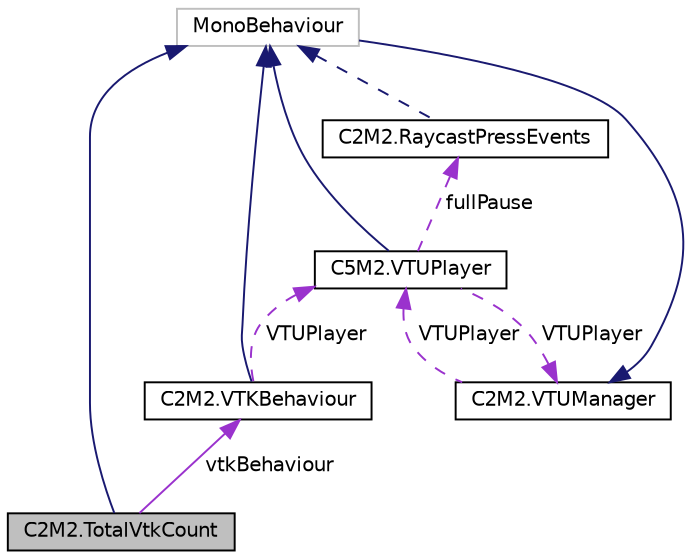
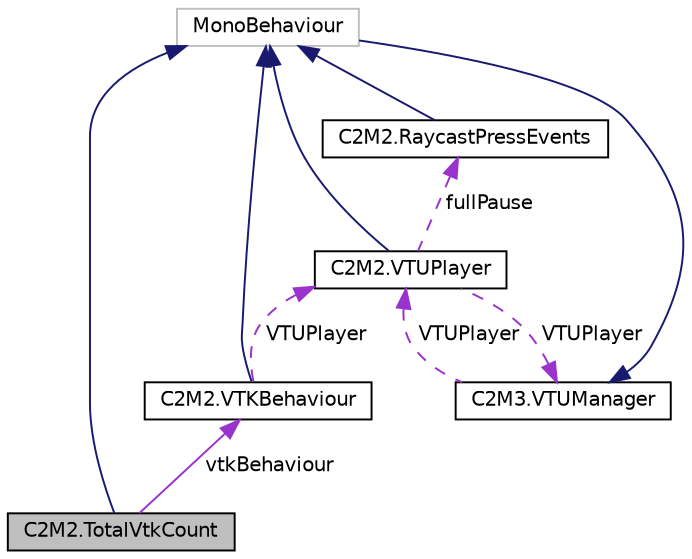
edge "C2M2.RaycastPressEvents" -> "MonoBehaviour": style dashed -> solid
node "C5M2.VTUPlayer": label "C5M2.VTUPlayer" -> "C2M2.VTUPlayer"
node "C2M2.VTUManager": label "C2M2.VTUManager" -> "C2M3.VTUManager"
